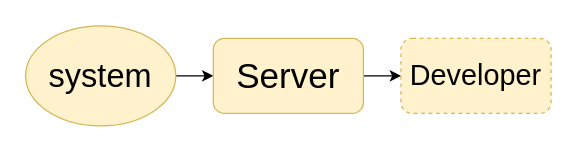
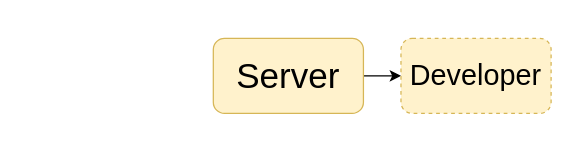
node "system": removed
edge "system" -> "Server": removed
